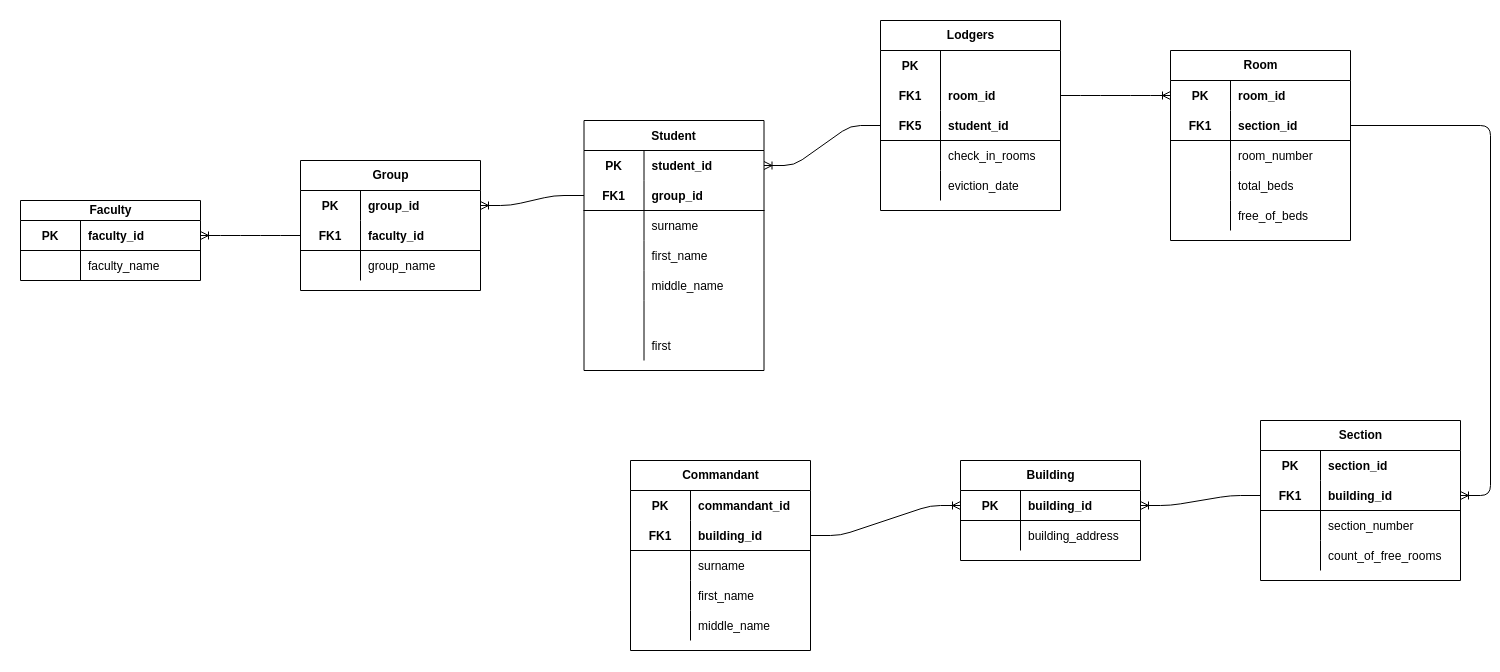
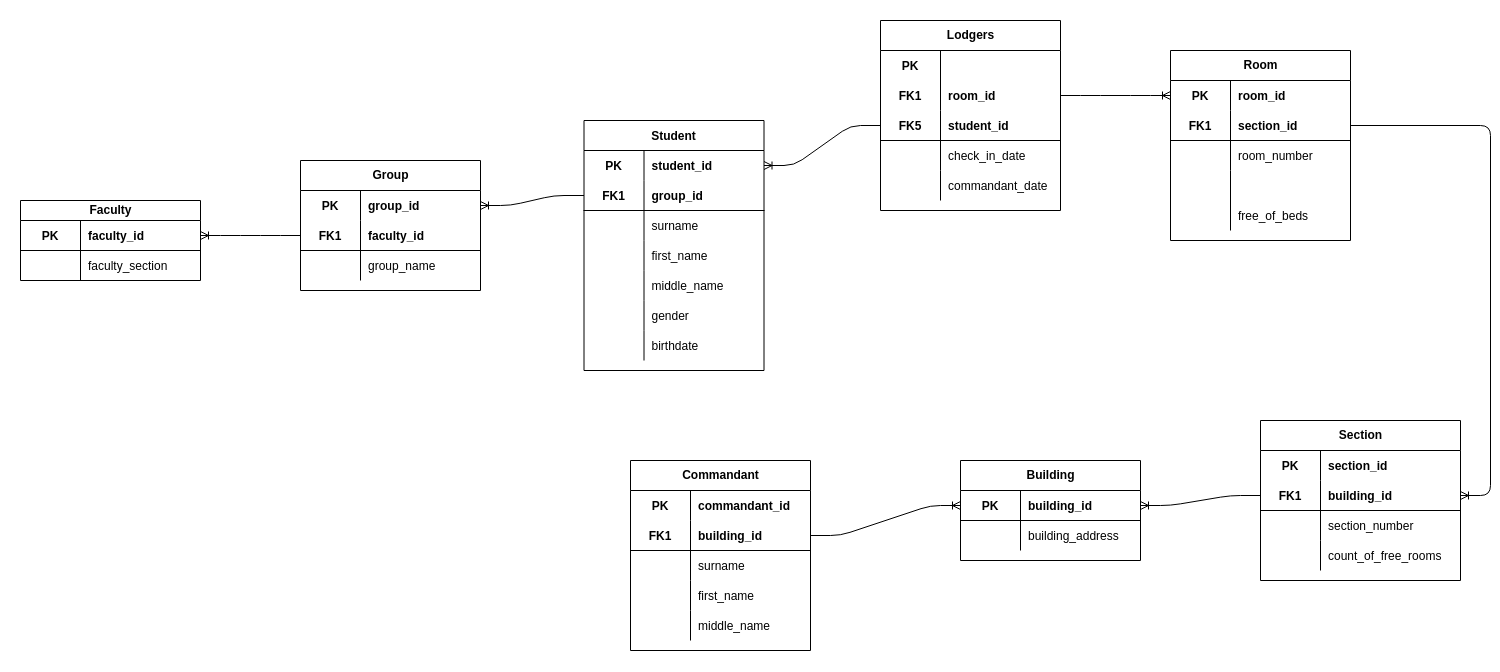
node "check_in_rooms": label "check_in_rooms" -> "check_in_date"
node "eviction_date": label "eviction_date" -> "commandant_date"
node "total_beds": removed
node "faculty_name": label "faculty_name" -> "faculty_section"
node "gender": added
node "first": label "first" -> "birthdate"
